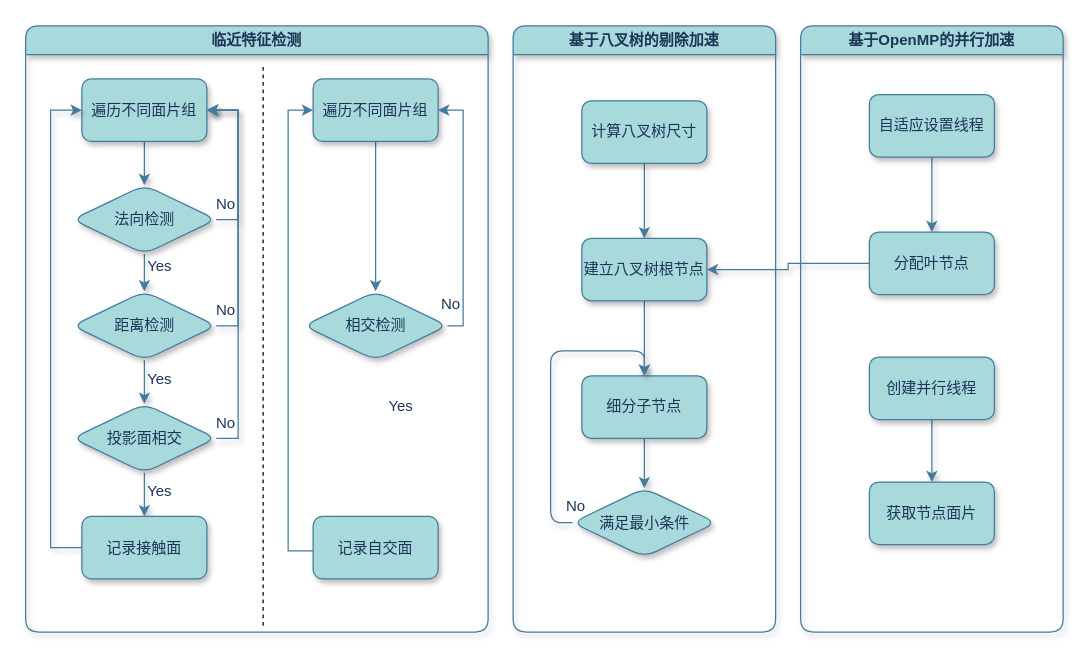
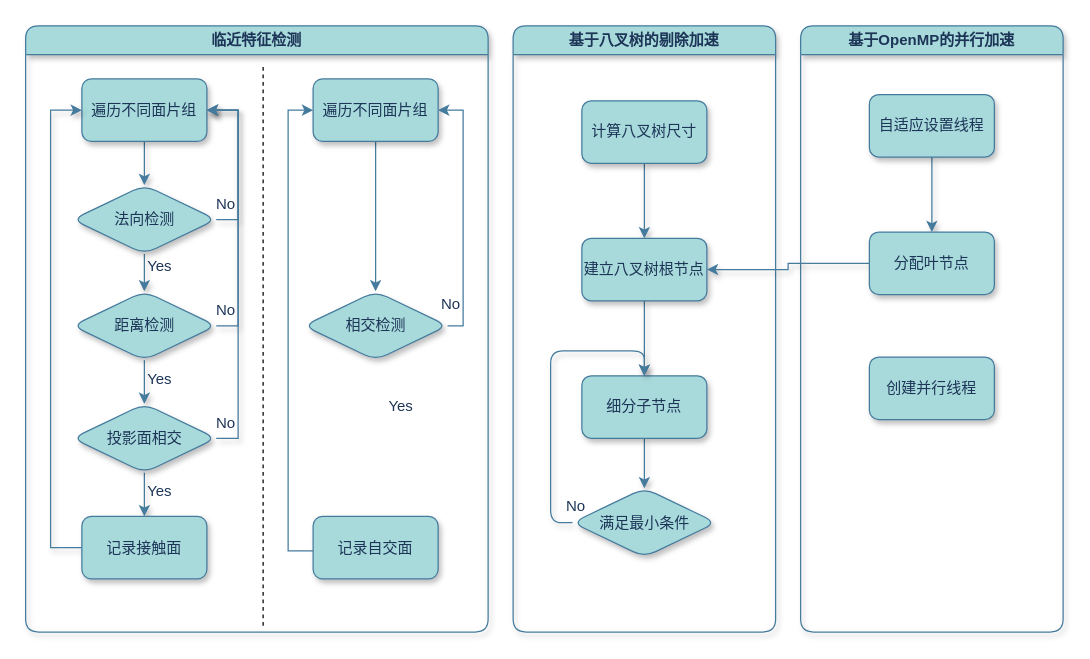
edge "创建并行线程" -> "获取节点面片": removed
node "获取节点面片": removed
